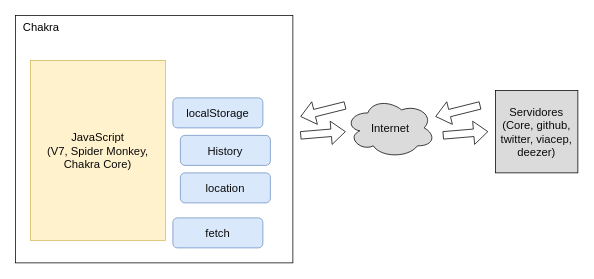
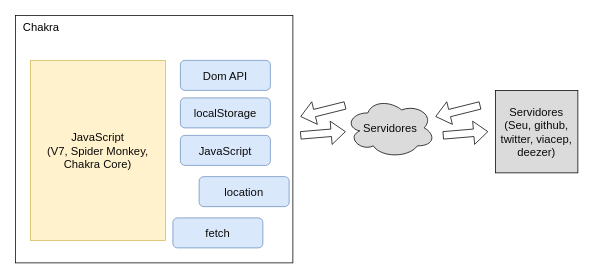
node "Dom API": added
node "localStorage": moved (218, 113) -> (225, 113)
node "Internet": label "Internet" -> "Servidores"
node "Servidores (Core, github, twitter, viacep, deezer)": label "Servidores (Core, github, twitter, viacep, deezer)" -> "Servidores (Seu, github, twitter, viacep, deezer)"
node "History": label "History" -> "JavaScript"
node "location": moved (225, 188) -> (244, 192)
